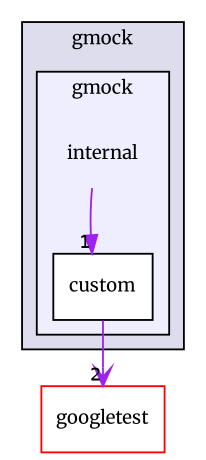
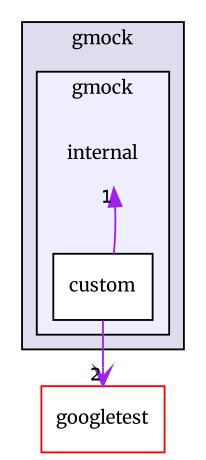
edge "internal" -> "custom": reversed
